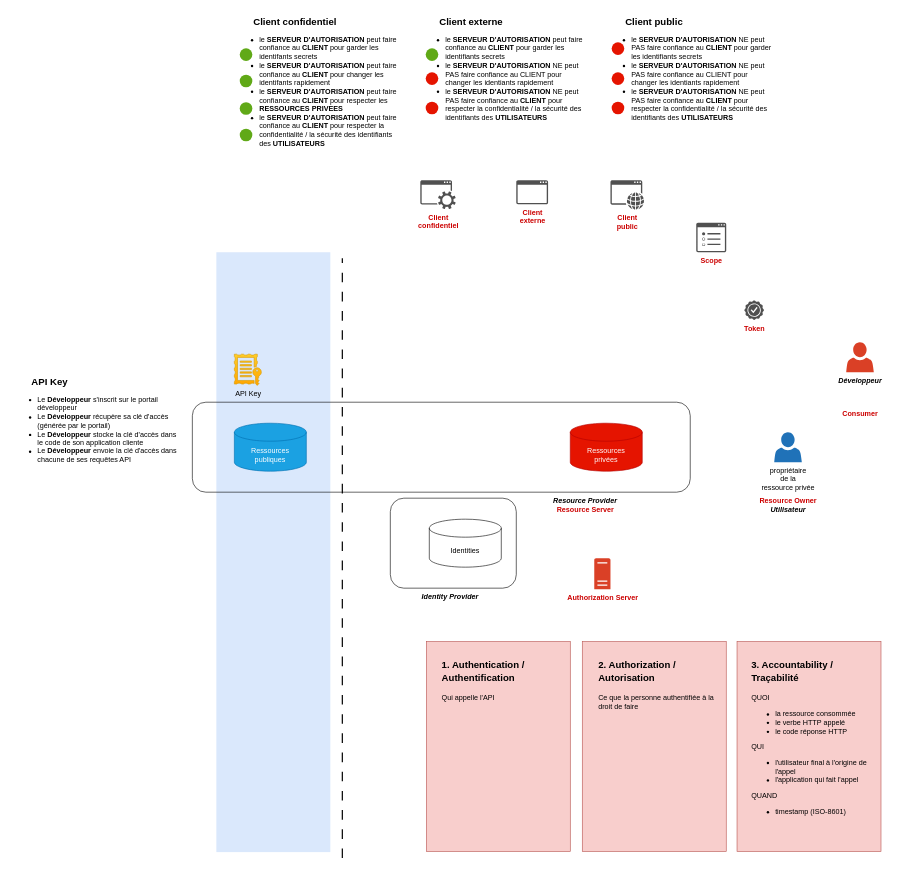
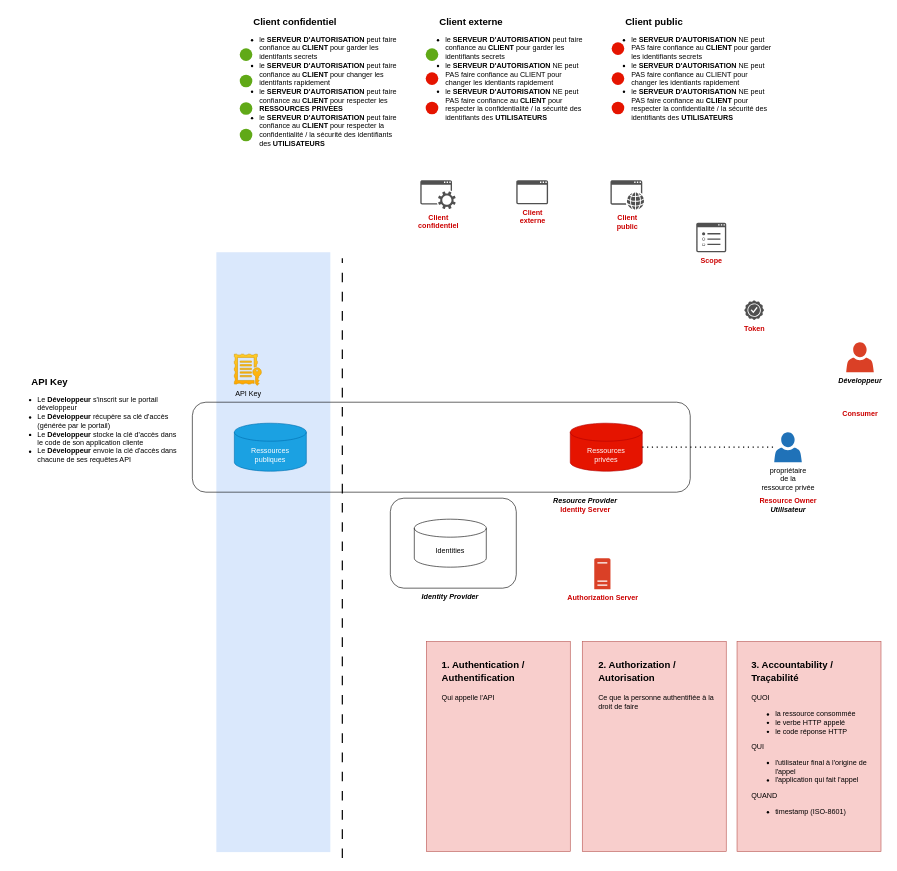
edge "Ressources privées" -- "propriétaire de la ressource privée": added
node "Resource Server": label "Resource Server" -> "Identity Server"
node "Identities": moved (465, 543) -> (450, 543)
